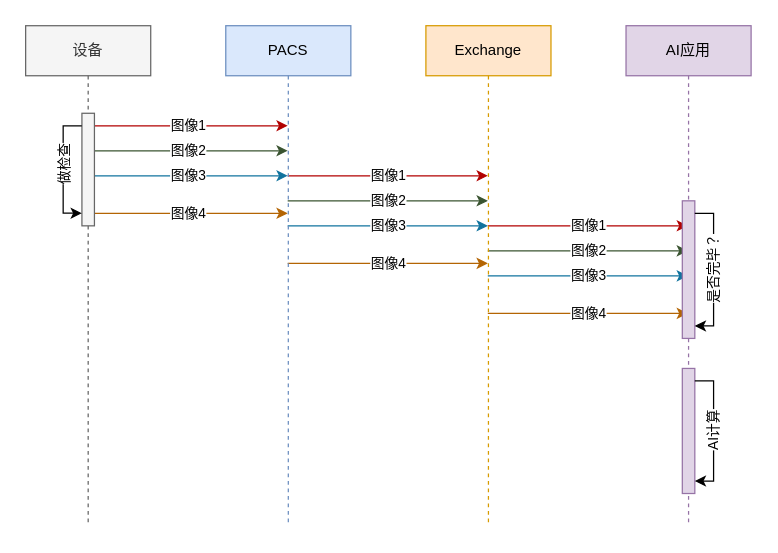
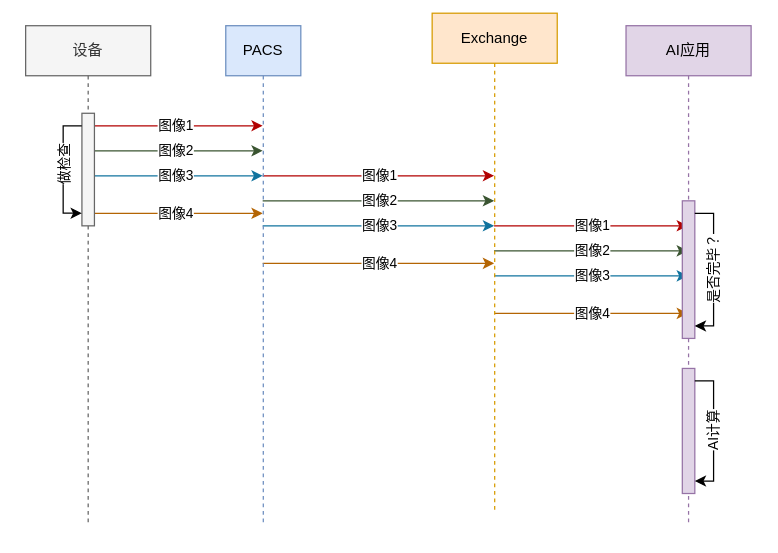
node "PACS": size 125x500 -> 75x500
node "Exchange": moved (488, 276) -> (494, 263)
